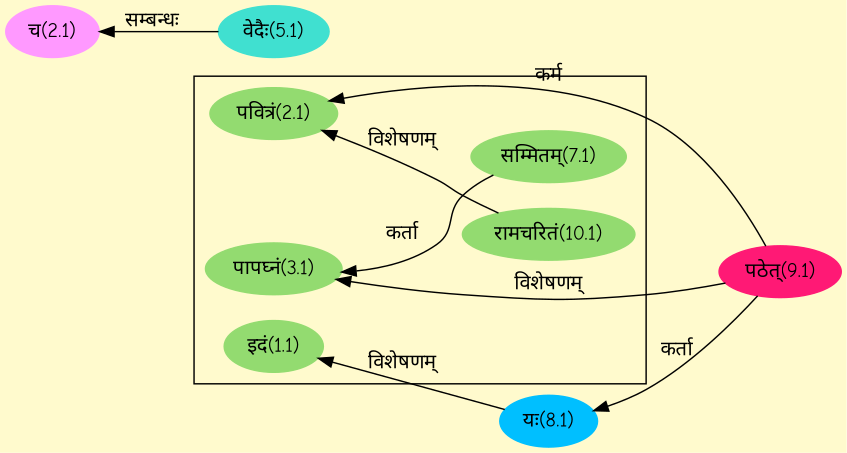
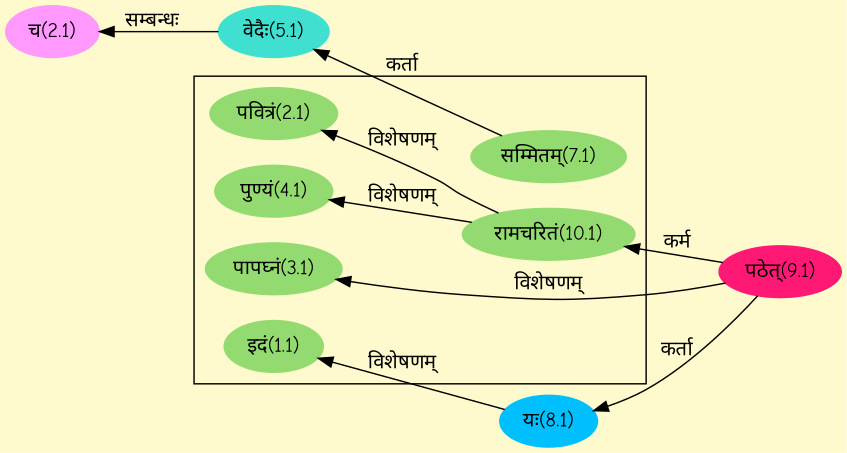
edge "पठेत्(9.1)" -> "पवित्रं(2.1)": now "पठेत्(9.1)" -> "रामचरितं(10.1)"
node "पुण्यं(4.1)": added
edge "सम्मितम्(7.1)" -> "पापघ्नं(3.1)": now "सम्मितम्(7.1)" -> "वेदैः(5.1)"
